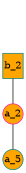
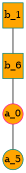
node "b_1": added
node "b_2": label "b_2" -> "b_6"
node "a_2": label "a_2" -> "a_0"
